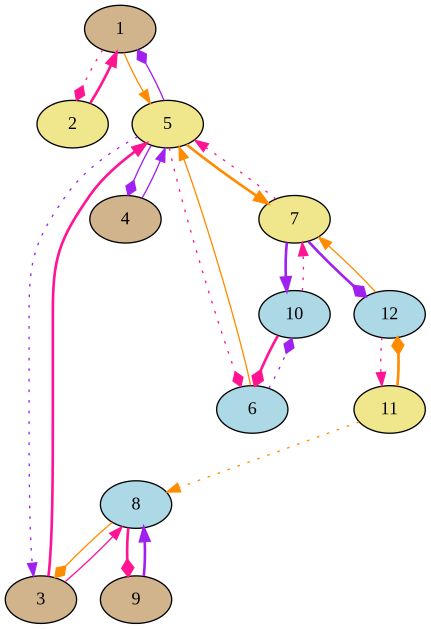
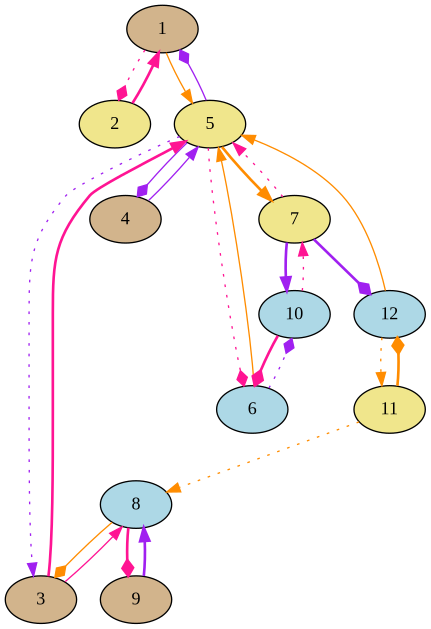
edge "12" -> "7": now "12" -> "5"
edge "12" -> "11": color deeppink -> darkorange
